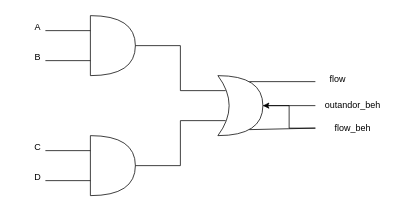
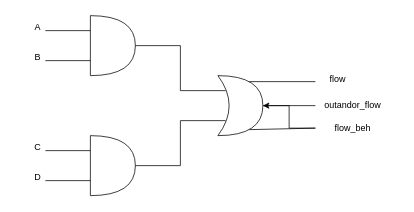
node "outandor_beh": label "outandor_beh" -> "outandor_flow"
